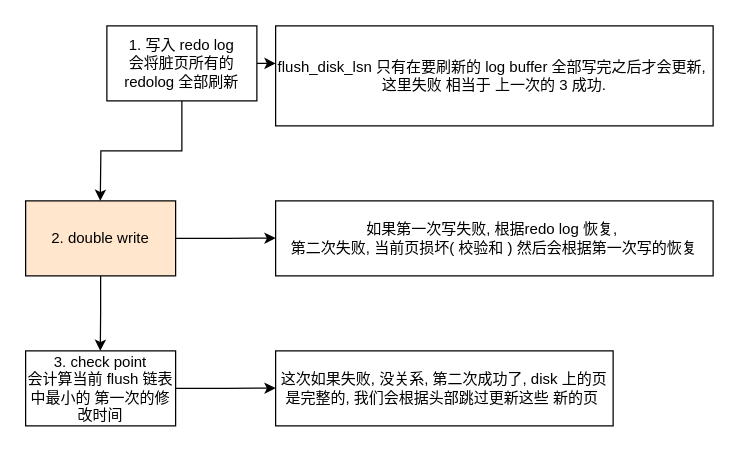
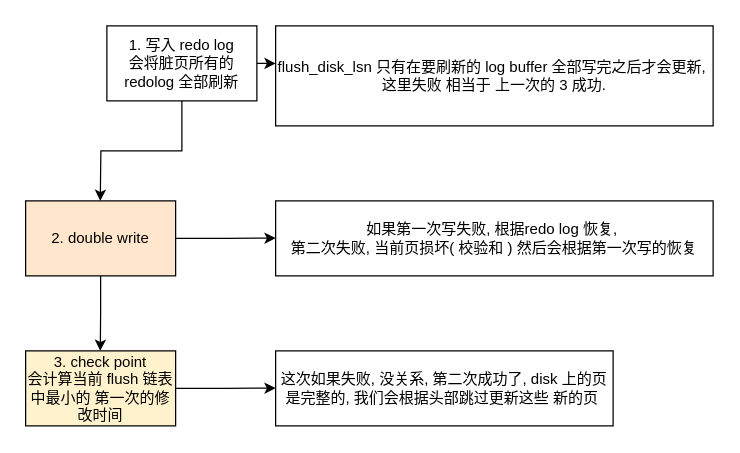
node "3. check point 会计算当前 flush 链表中最小的 第一次的修改时间": fillcolor #ffffff -> #fff2cc
